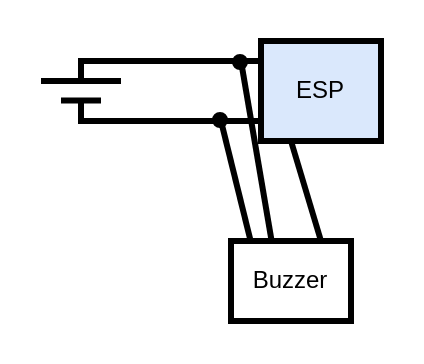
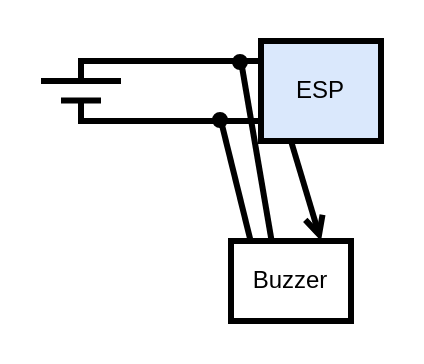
edge "ESP" -- "Buzzer": arrowhead none -> open
